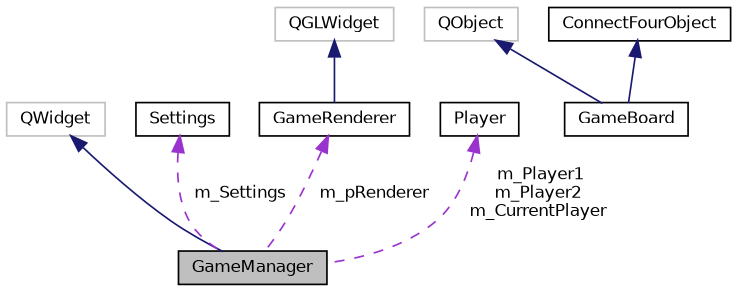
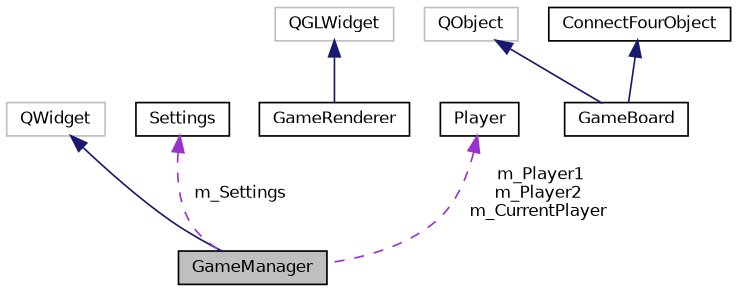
edge "GameManager" -> "GameRenderer": removed, label "m_pRenderer"
